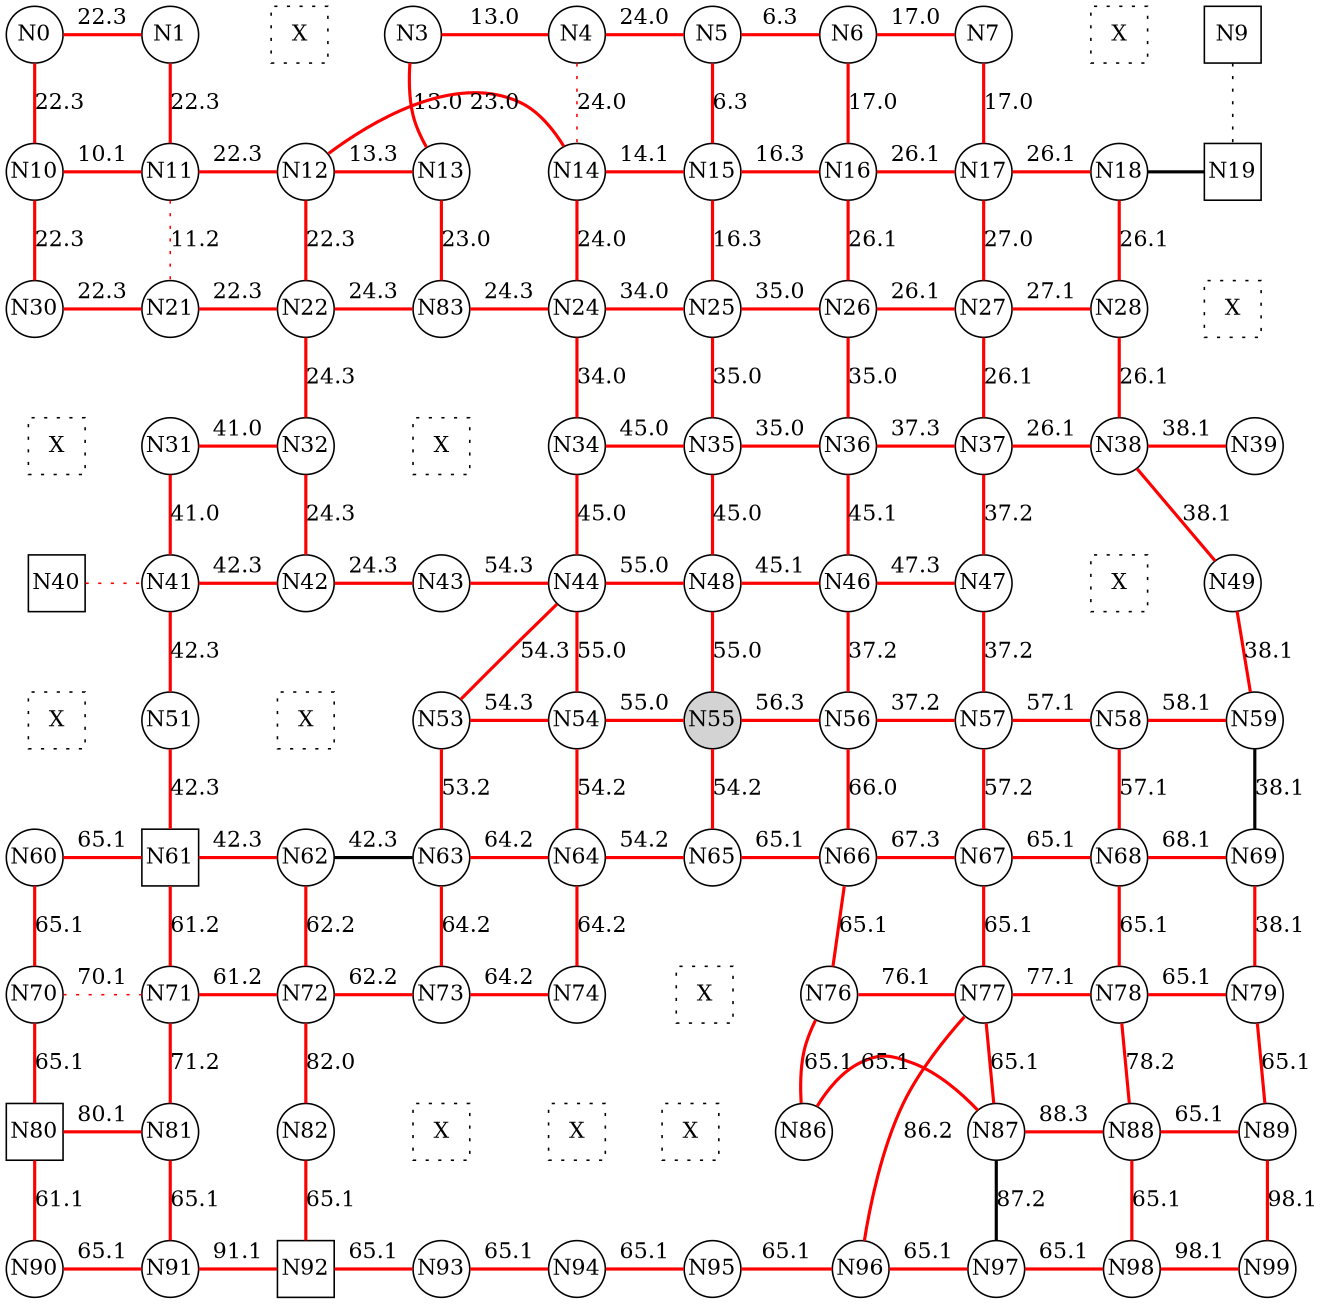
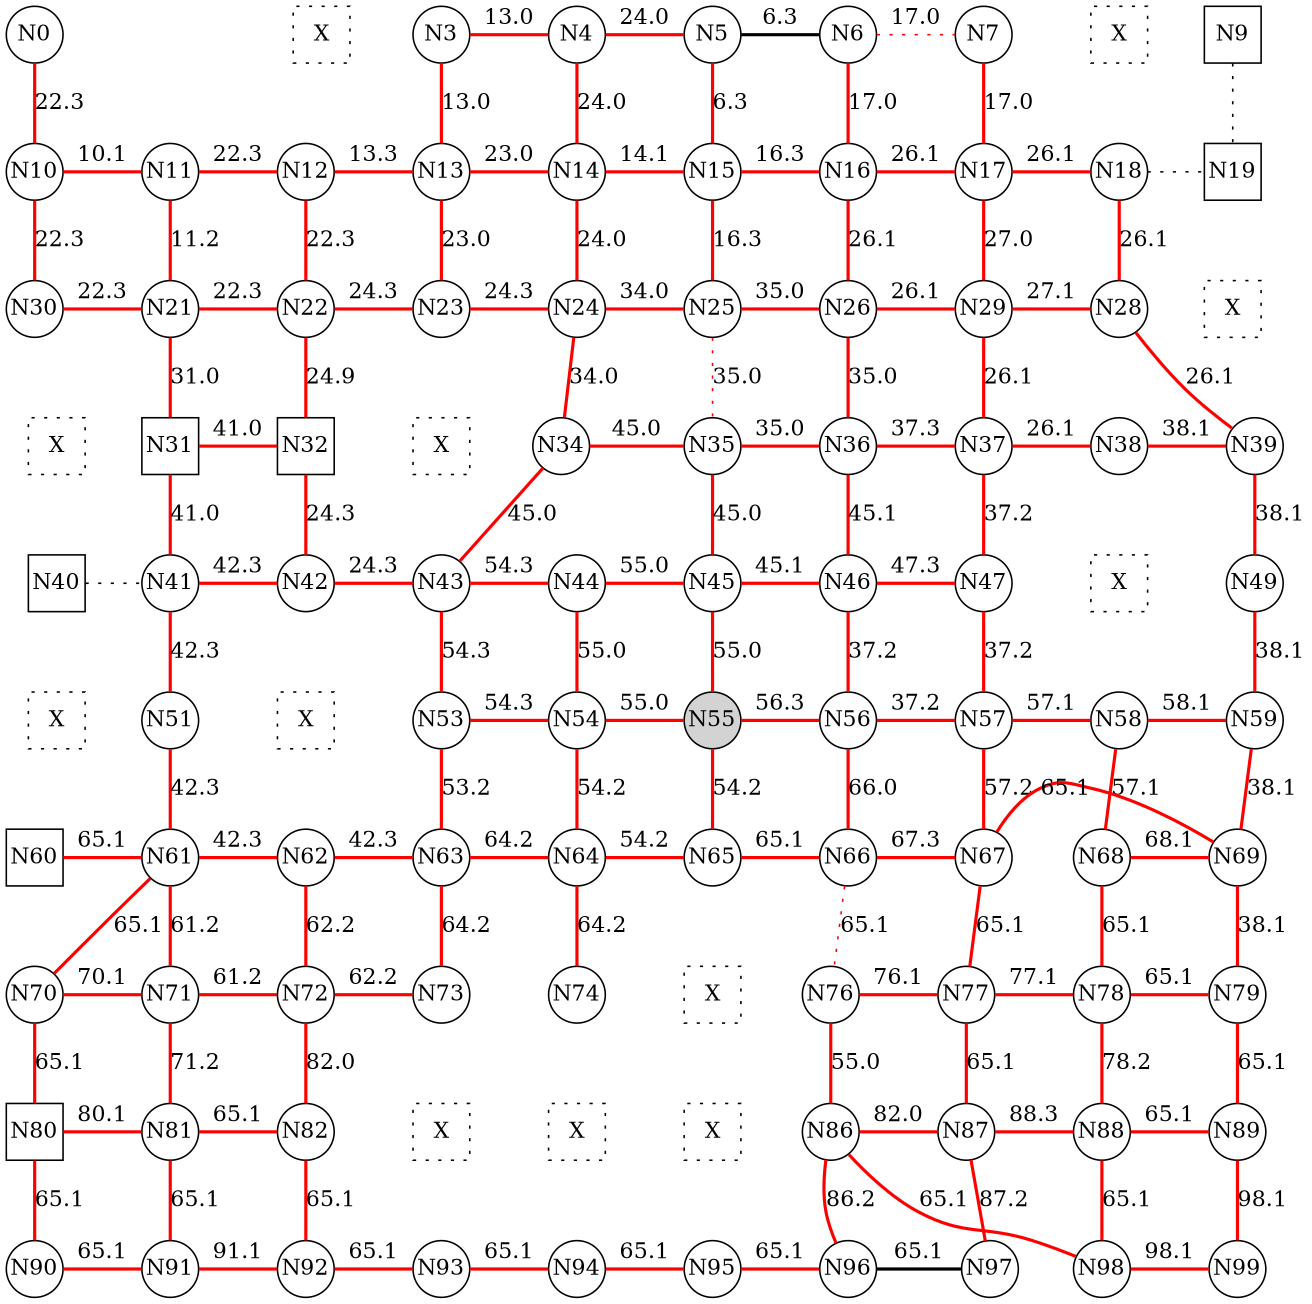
node "N1": removed
edge "N5" -- "N6": color red -> black
edge "N6" -- "N7": style bold -> dotted
edge "N12" -- "N14": now "N13" -- "N14"
edge "N4" -- "N14": style dotted -> bold
edge "N18" -- "N19": style bold -> dotted
edge "N11" -- "N21": style dotted -> bold
node "N83": label "N83" -> "N23"
node "N27": label "N27" -> "N29"
edge "N21" -- "N31": added, label "31.0"
edge "N22" -- "N32": label "24.3" -> "24.9"
edge "N25" -- "N35": style bold -> dotted
edge "N28" -- "N38": now "N28" -- "N39"
node "N31": shape circle -> square
node "N32": shape circle -> square
edge "N34" -- "N44": now "N34" -- "N43"
edge "N38" -- "N49": now "N39" -- "N49"
edge "N40" -- "N41": color red -> black
node "N48": label "N48" -> "N45"
edge "N44" -- "N53": now "N43" -- "N53"
edge "N59" -- "N69": color black -> red
node "N60": shape circle -> square
node "N61": shape square -> circle
edge "N62" -- "N63": color black -> red
edge "N67" -- "N68": now "N67" -- "N69"
edge "N60" -- "N70": now "N61" -- "N70"
edge "N66" -- "N76": style bold -> dotted
edge "N70" -- "N71": style dotted -> bold
edge "N73" -- "N74": removed, label "64.2"
edge "N76" -- "N86": label "65.1" -> "55.0"
edge "N86" -- "N87": label "65.1" -> "82.0"
edge "N77" -- "N96": now "N86" -- "N96"
edge "N81" -- "N82": added, label "65.1"
edge "N80" -- "N90": label "61.1" -> "65.1"
edge "N87" -- "N97": color black -> red
node "N92": shape square -> circle
edge "N96" -- "N97": color red -> black
edge "N97" -- "N98": now "N86" -- "N98"
